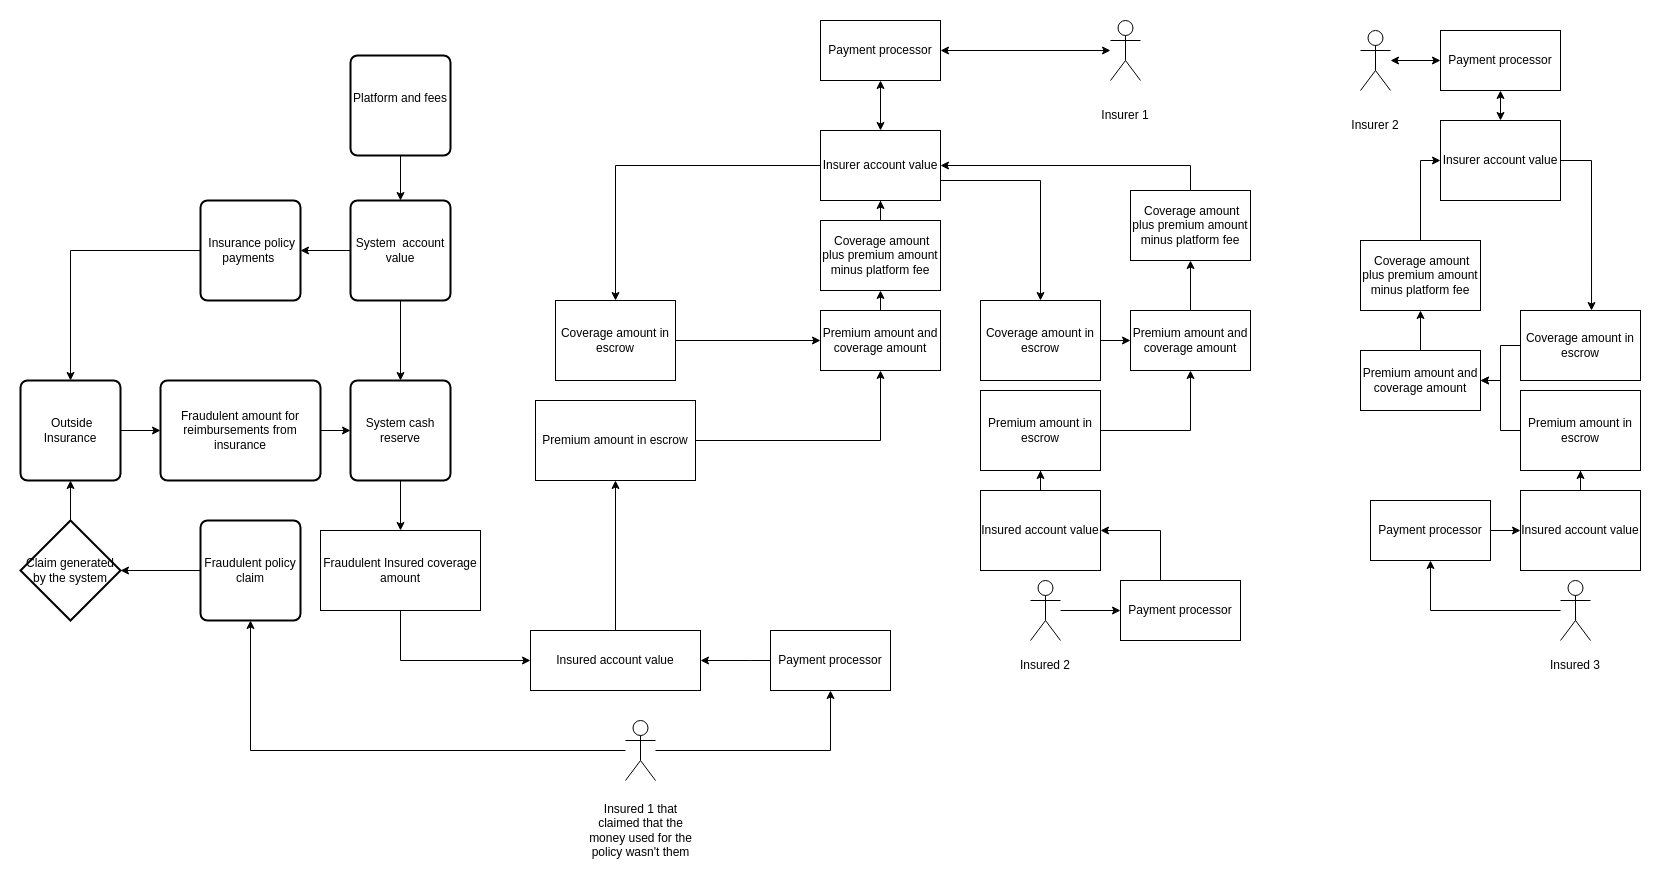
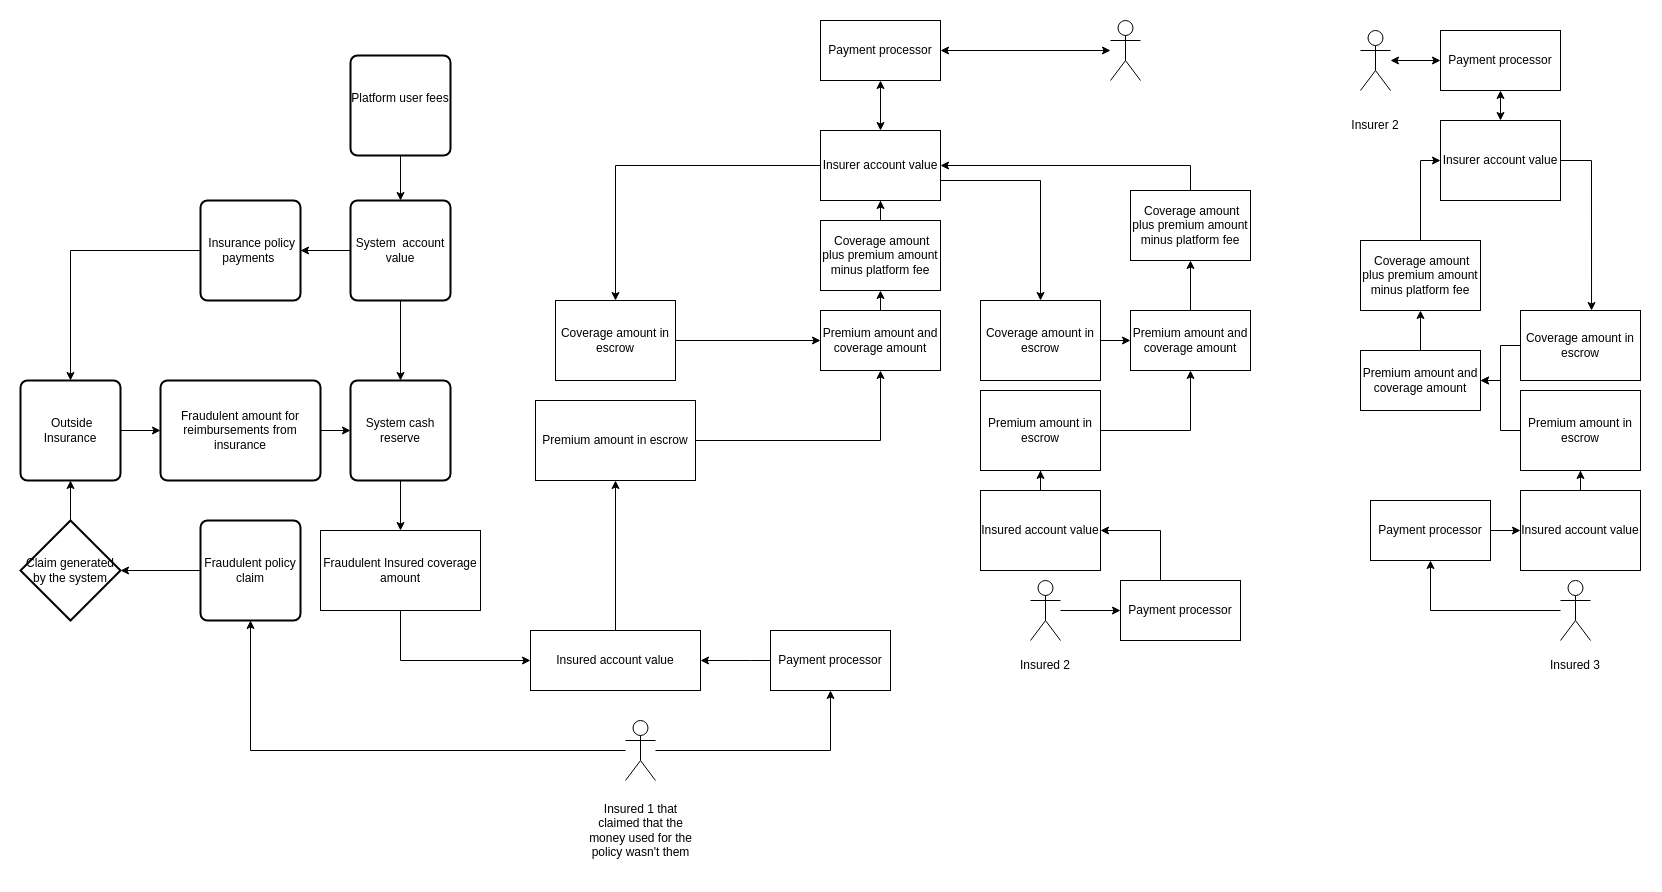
node "Platform and fees": label "Platform and fees" -> "Platform user fees"
node "Insurer 1": removed
